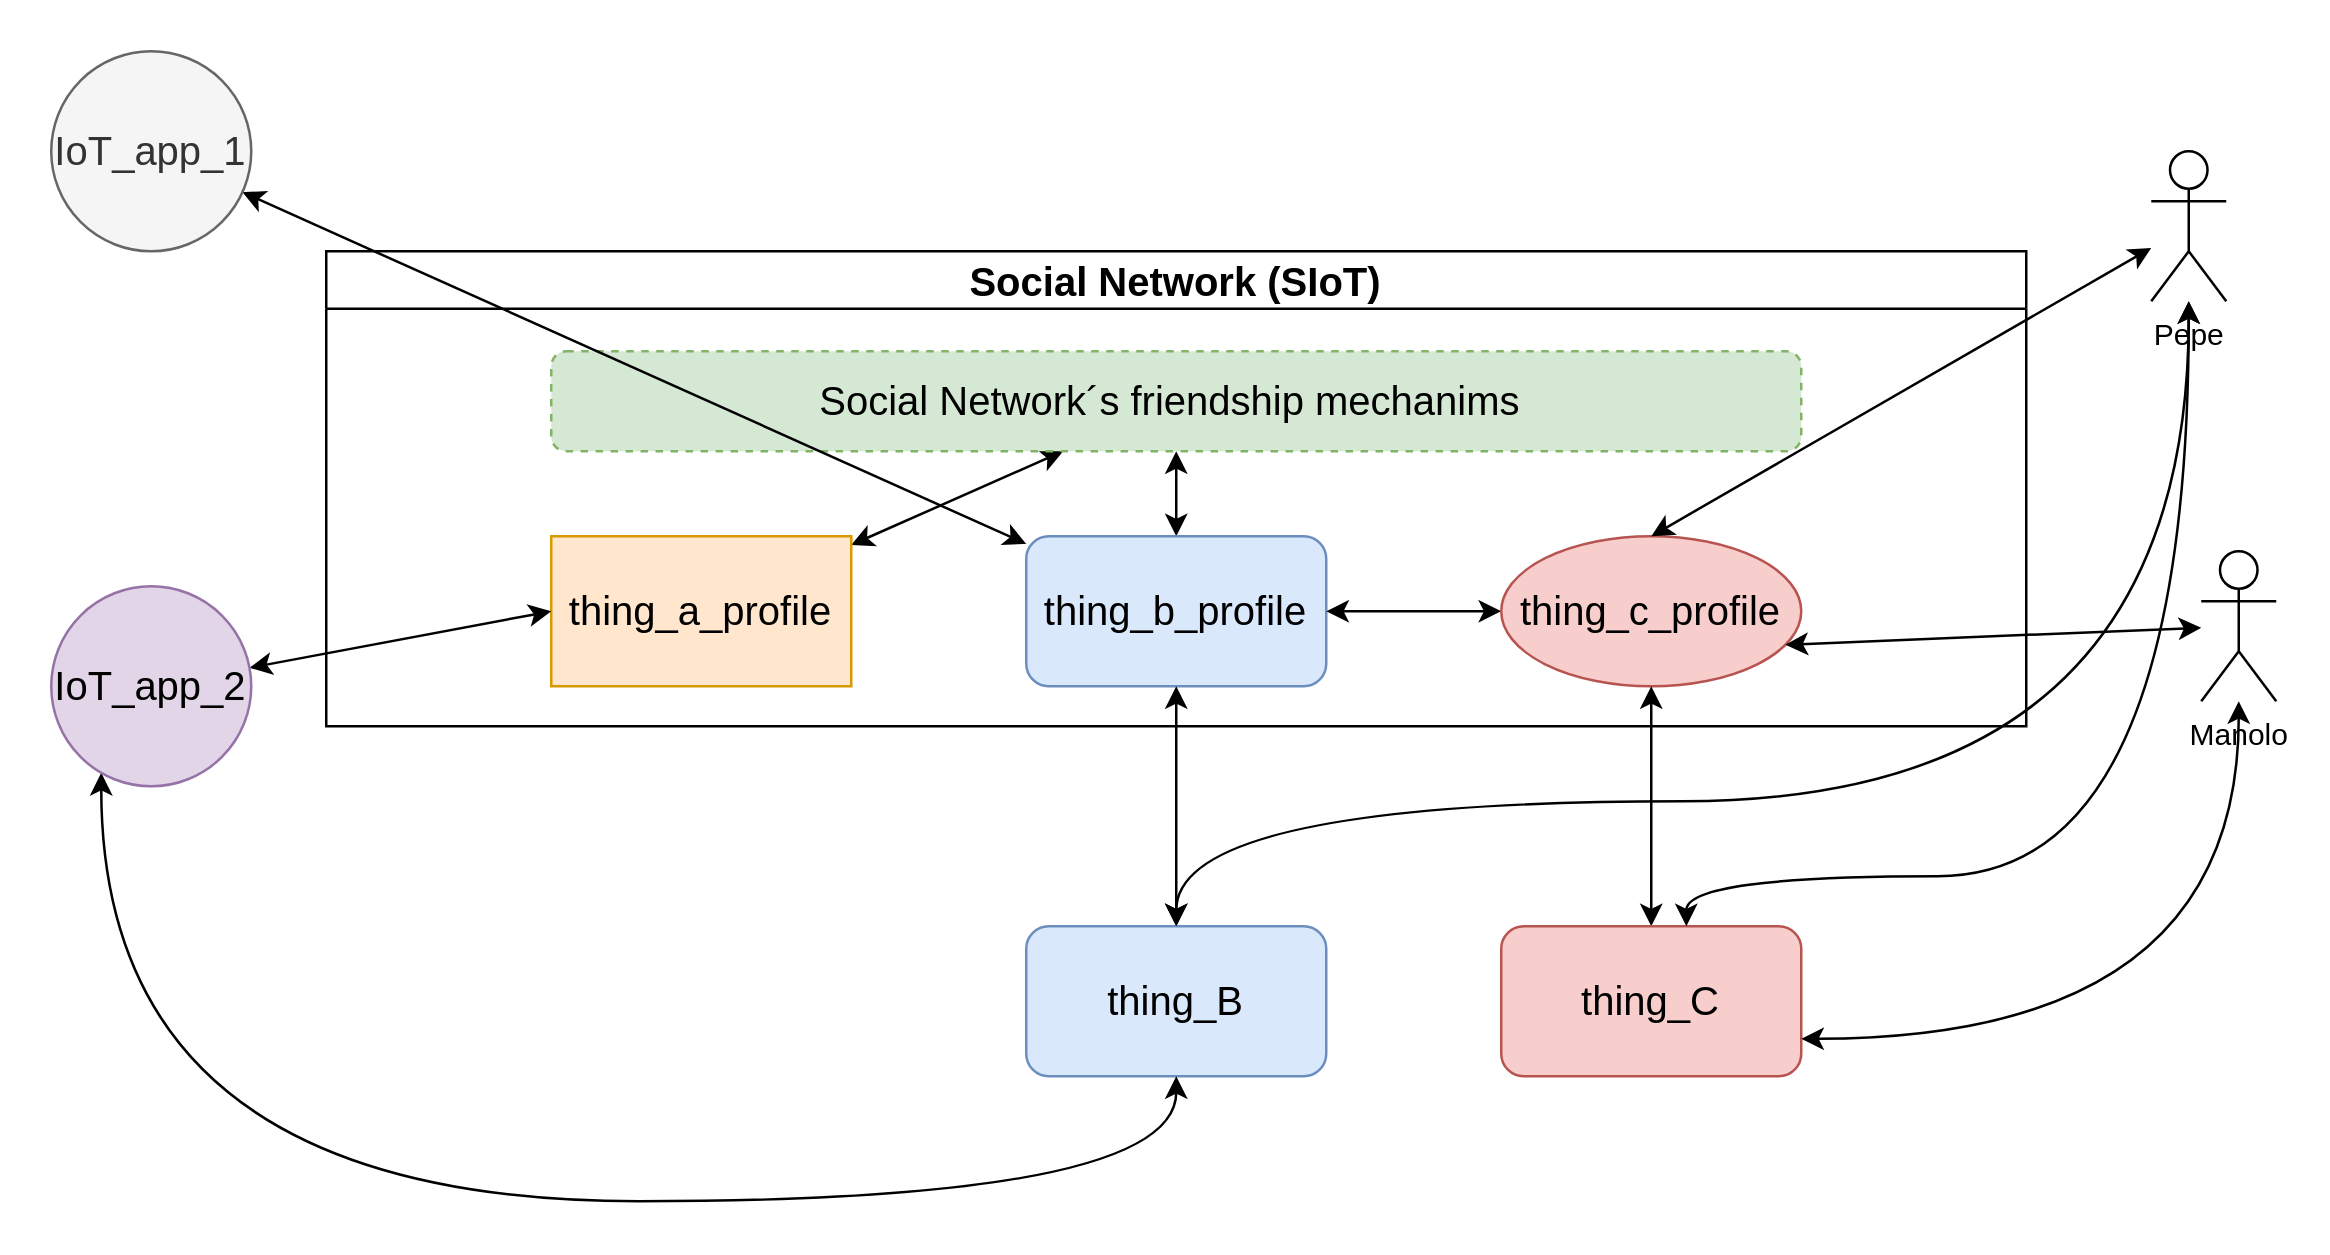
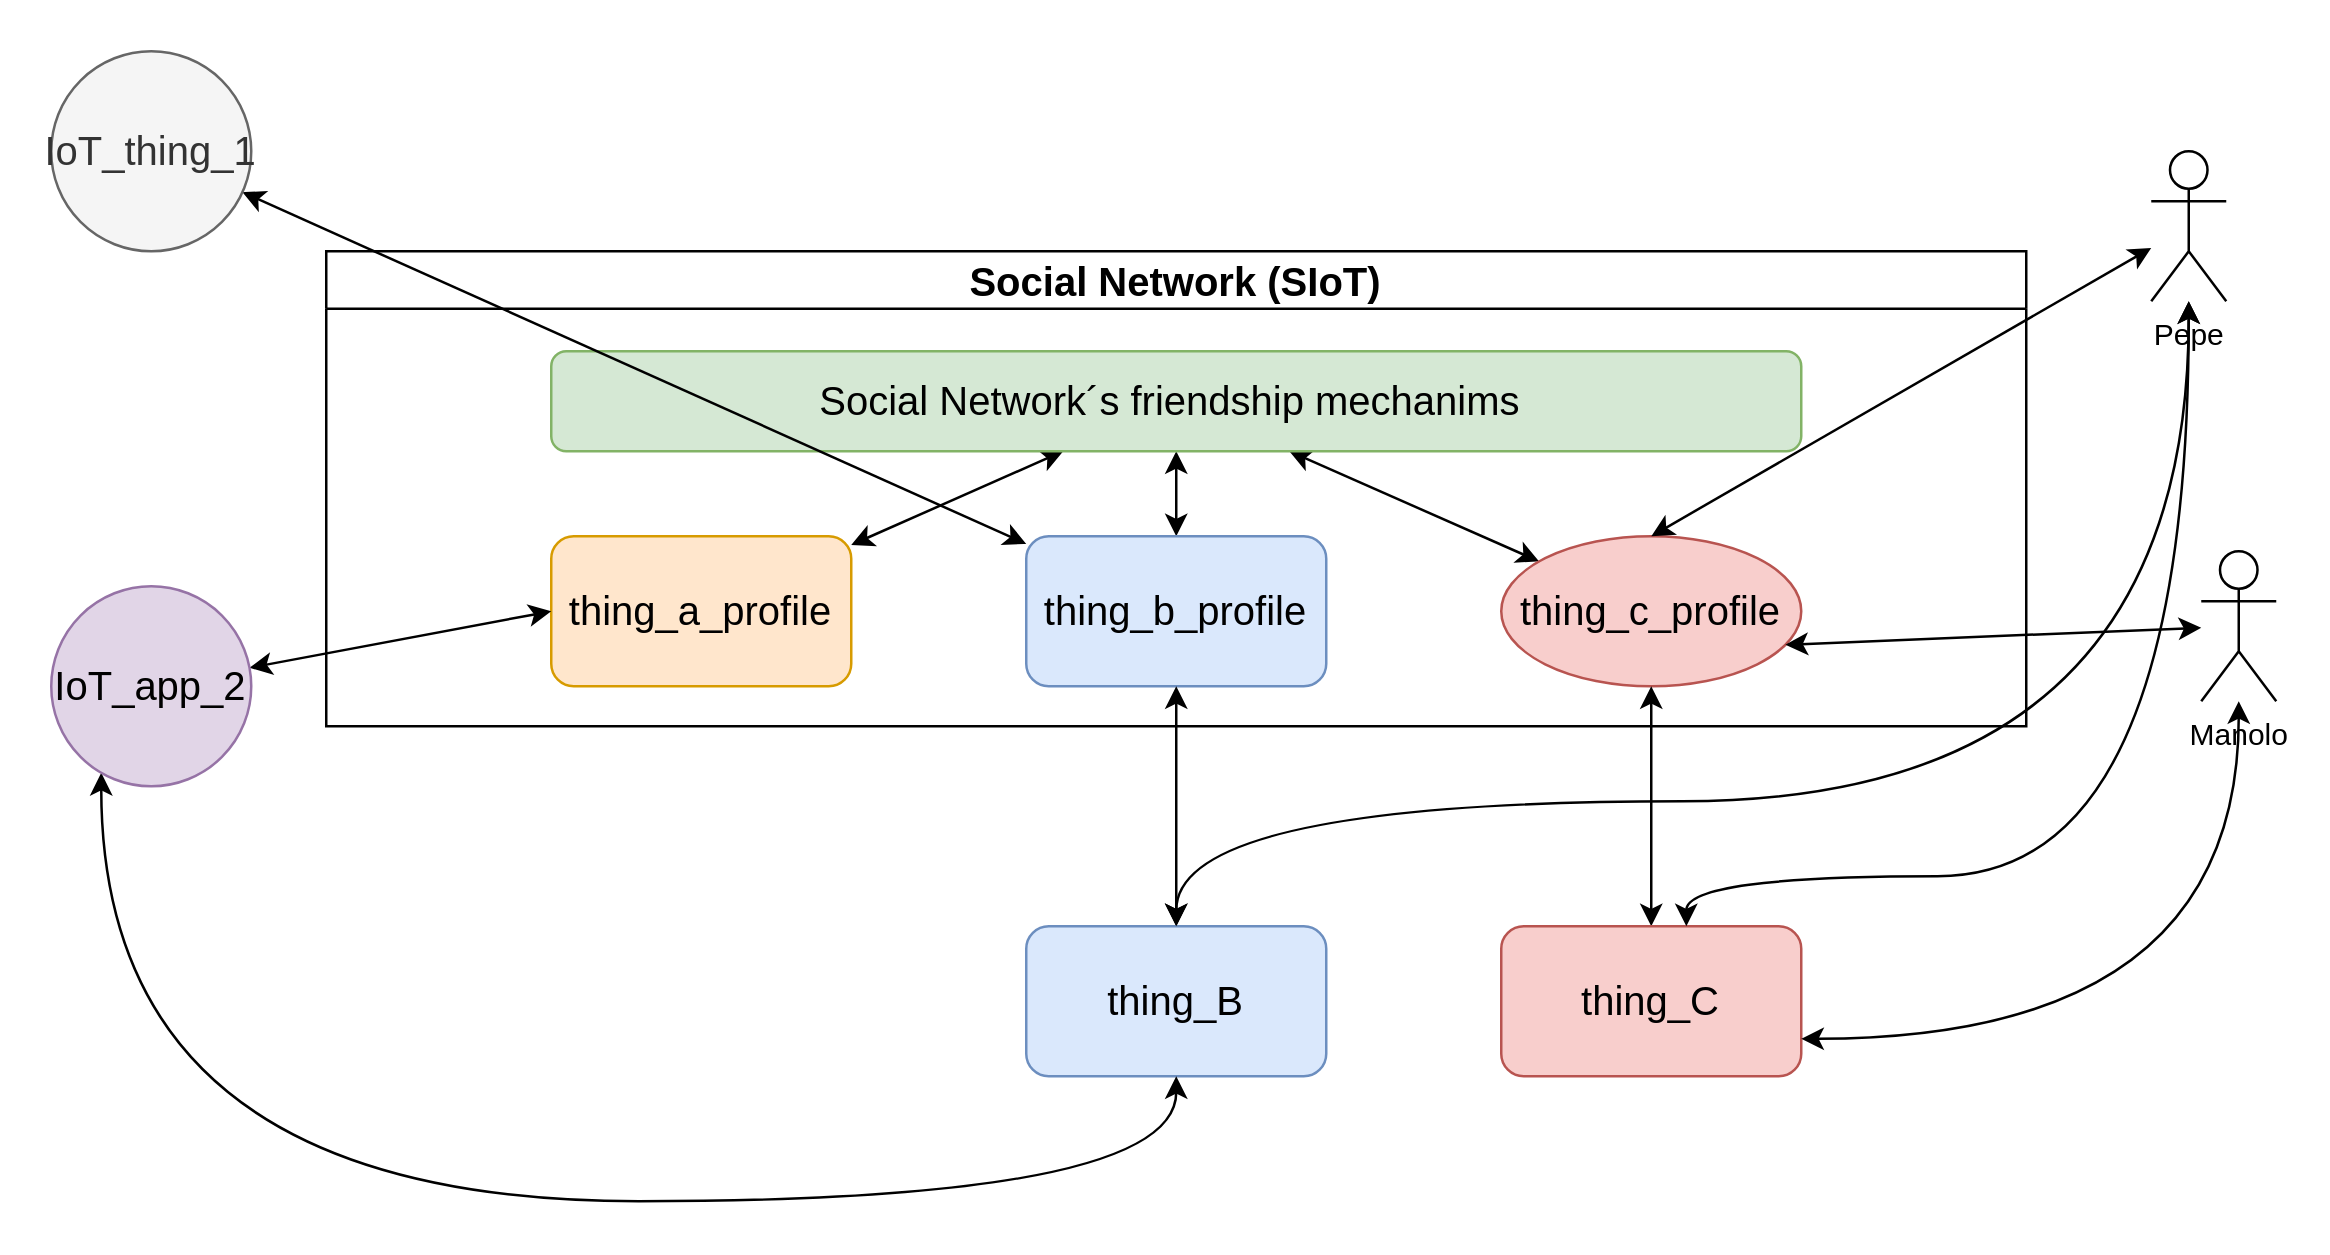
node "IoT_app_1": label "IoT_app_1" -> "IoT_thing_1"
node "Social Network´s friendship mechanims": style dashed -> solid
node "thing_a_profile": shape rectangle -> rounded rectangle
edge "thing_b_profile" -- "thing_c_profile": now "Social Network´s friendship mechanims" -- "thing_c_profile"
